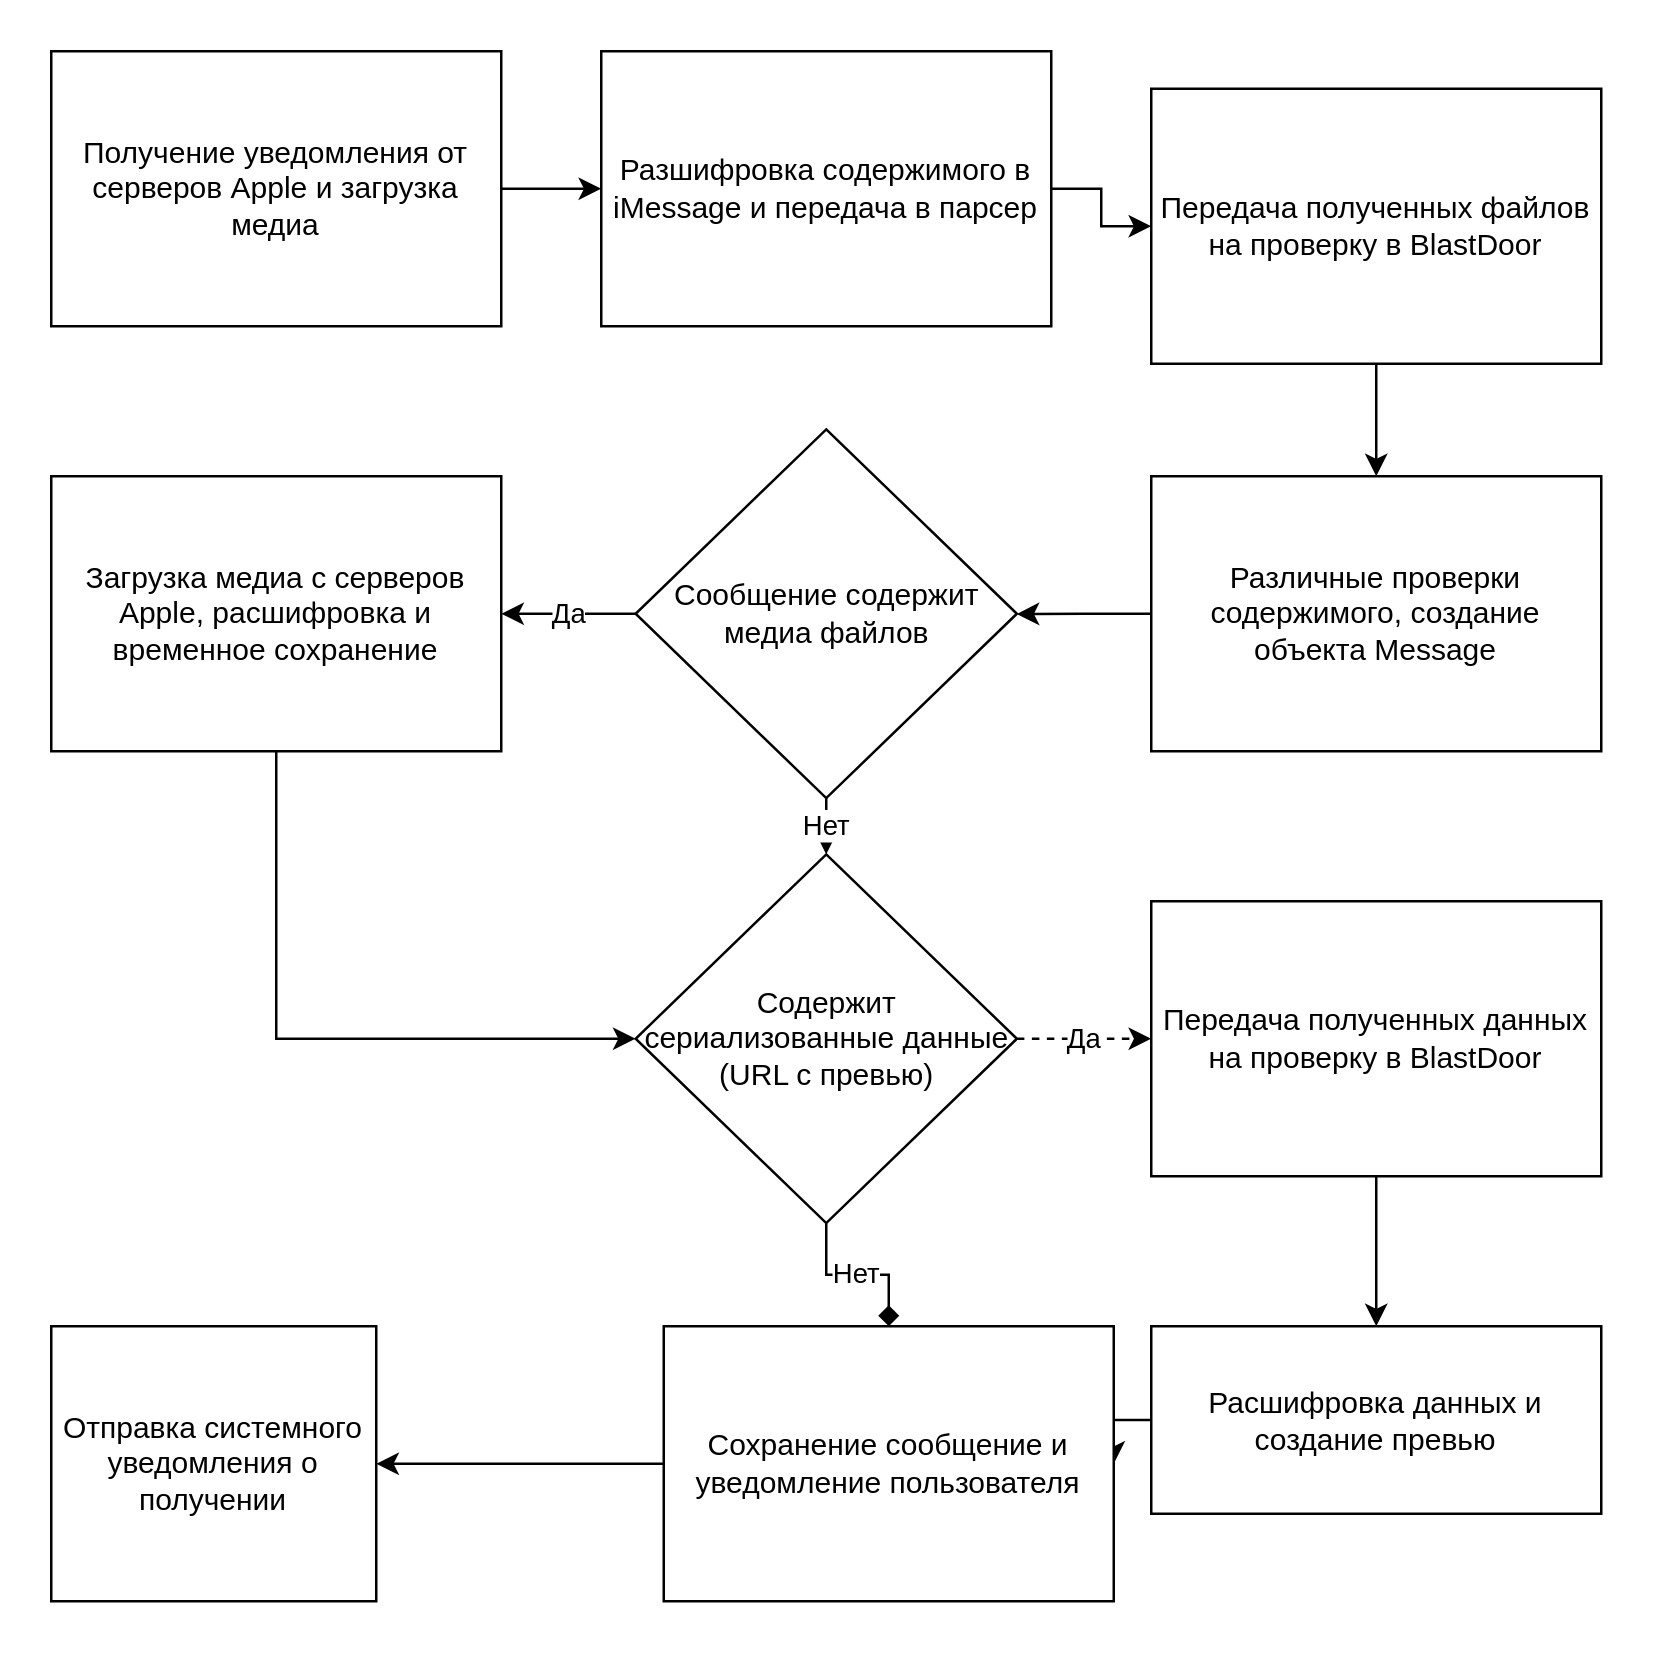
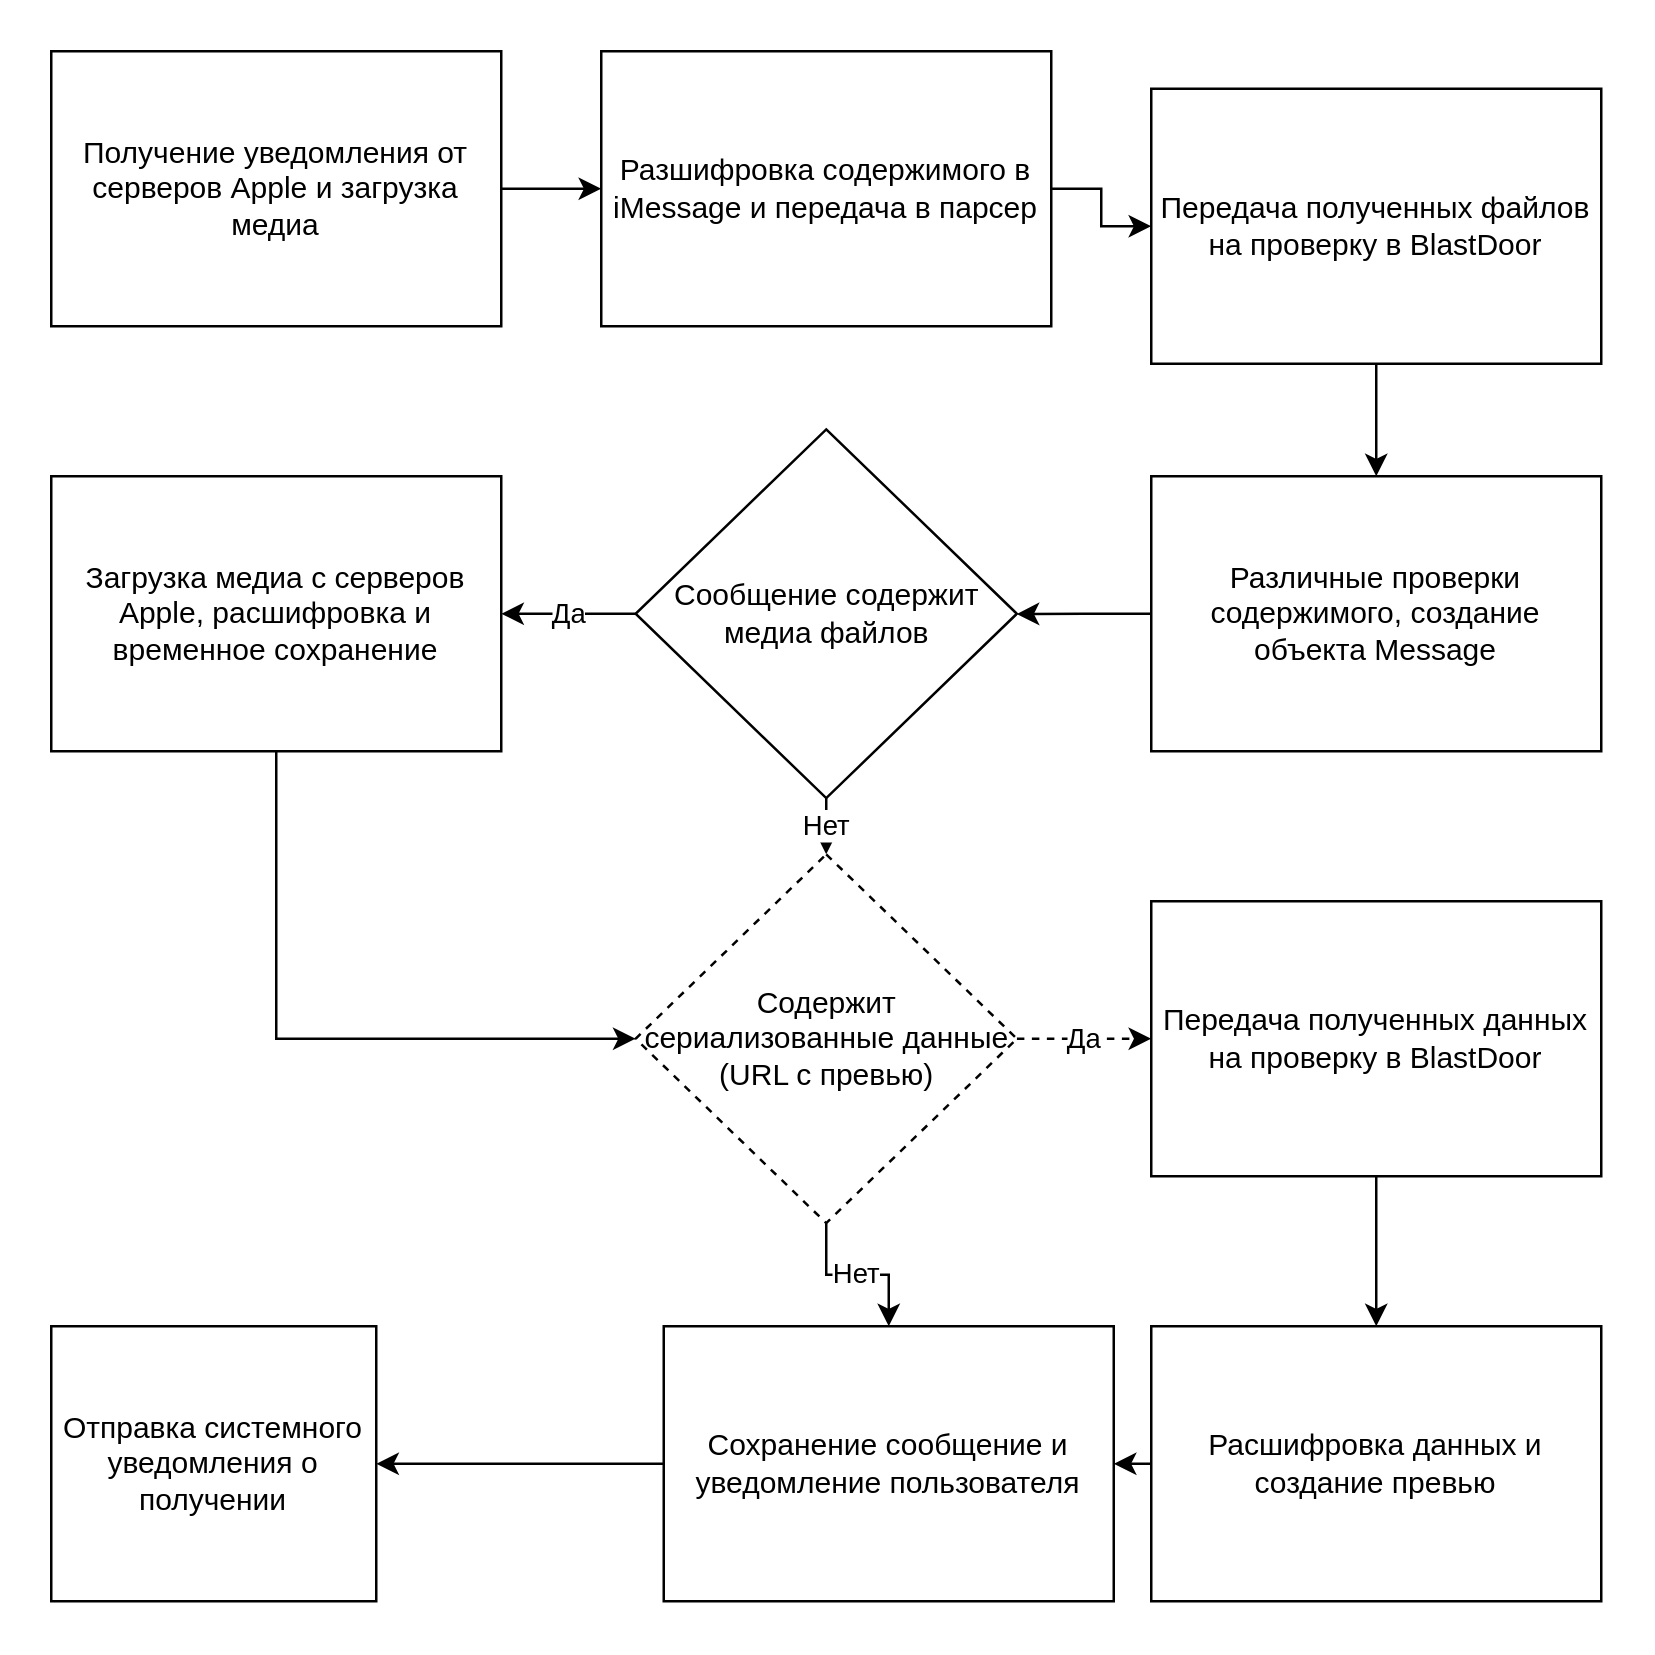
node "Содержит сериализованные данные (URL с превью)": style solid -> dashed
edge "Содержит сериализованные данные (URL с превью)" -> "Сохранение сообщение и уведомление пользователя": arrowhead diamond -> classic
node "Расшифровка данных и создание превью": size 450x188 -> 450x275
